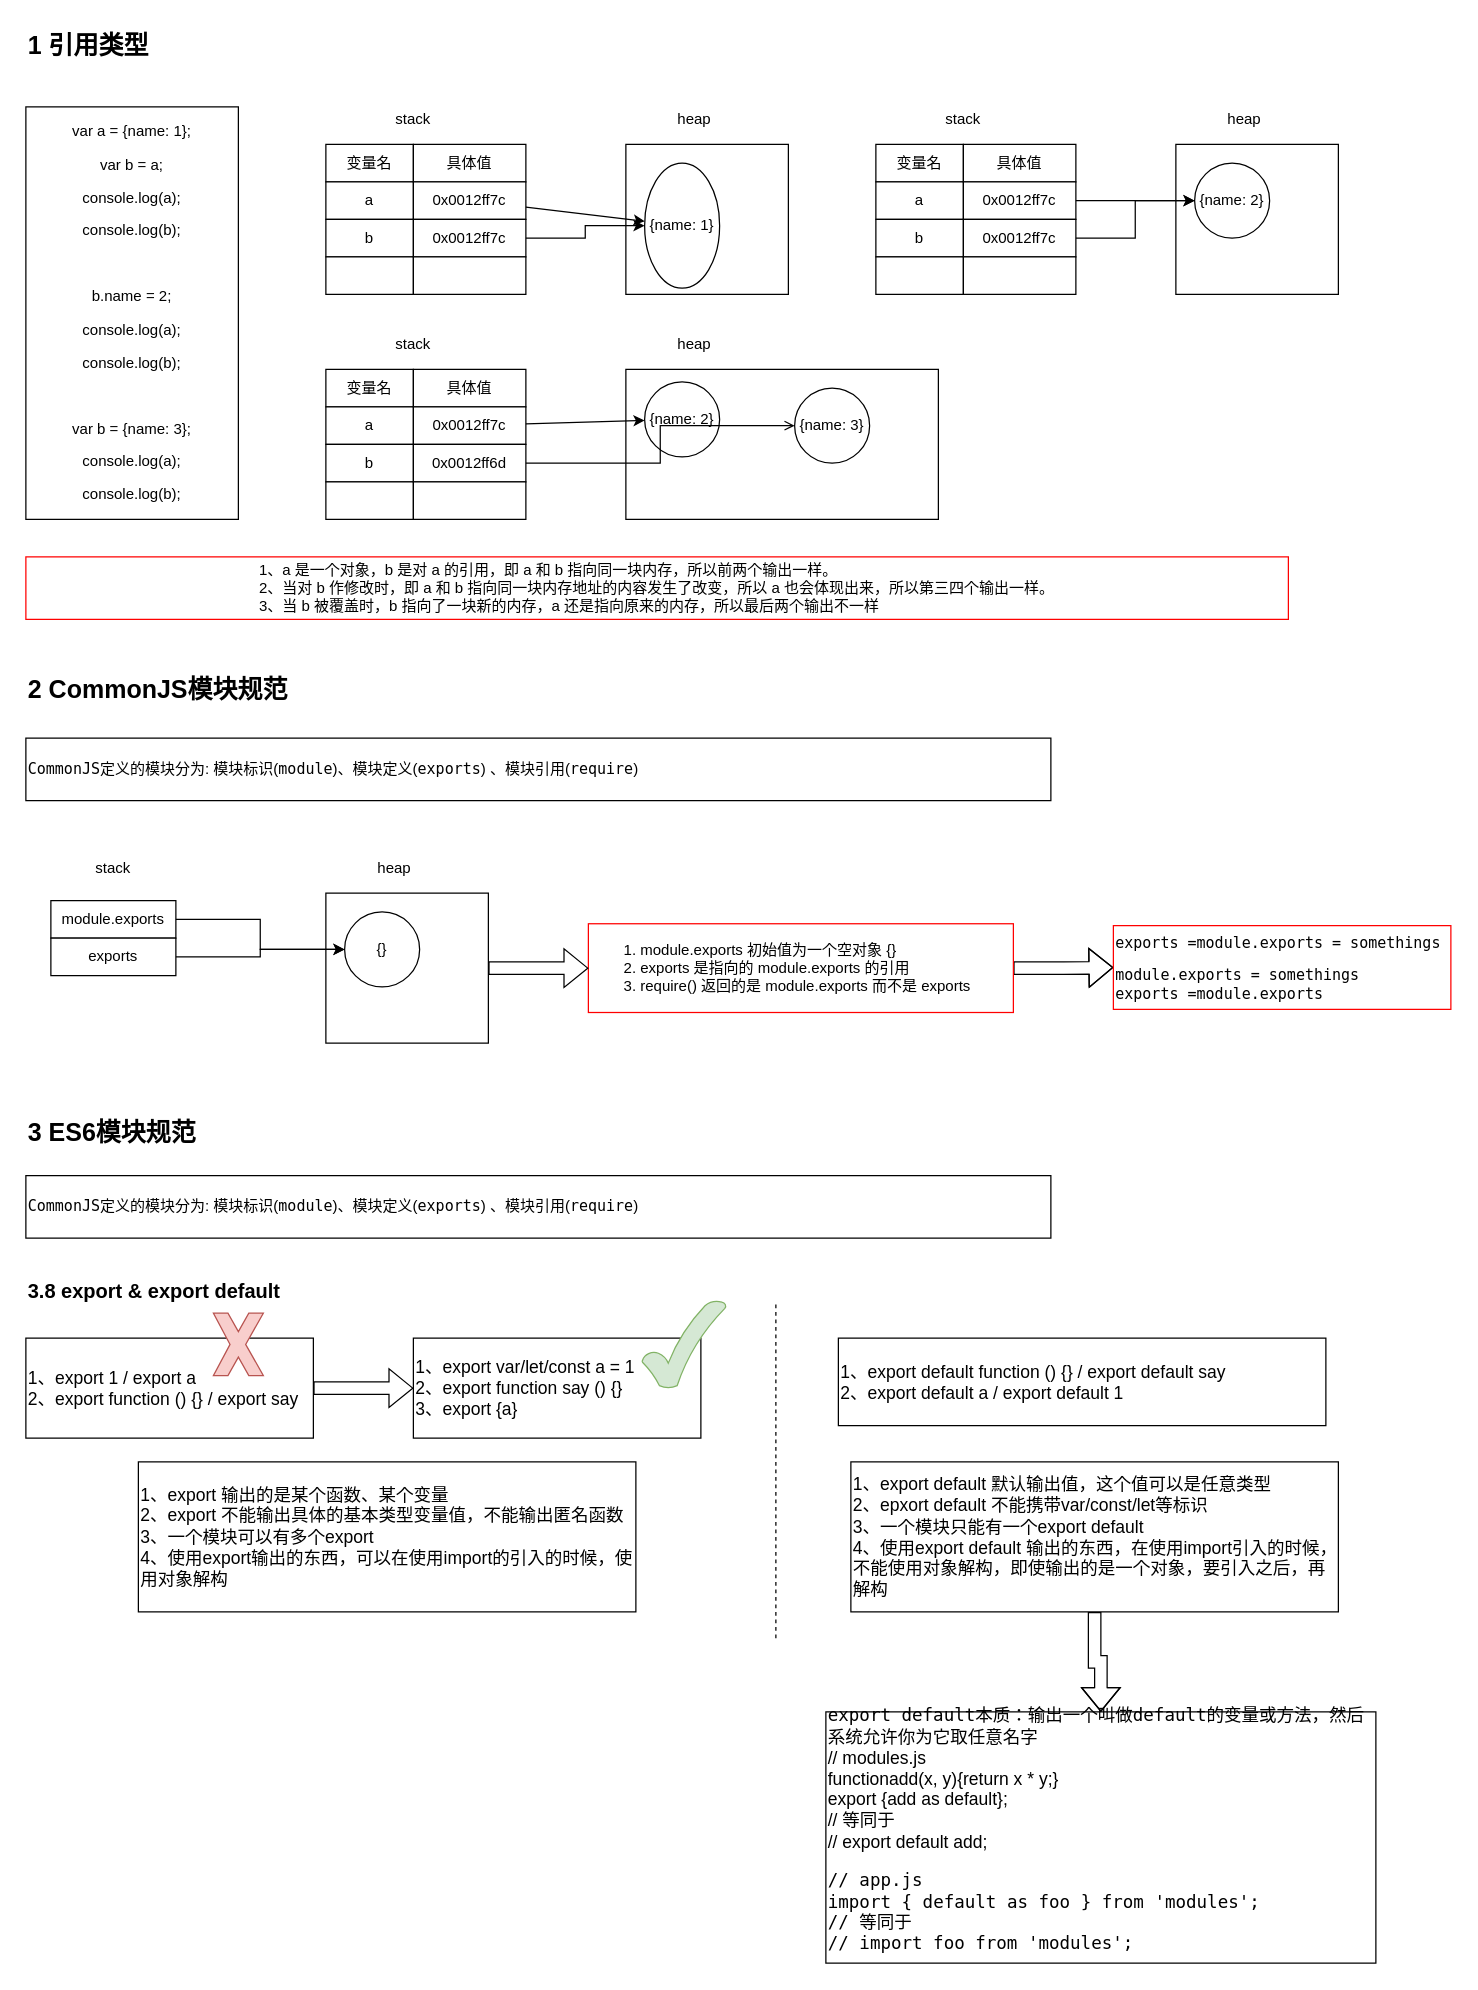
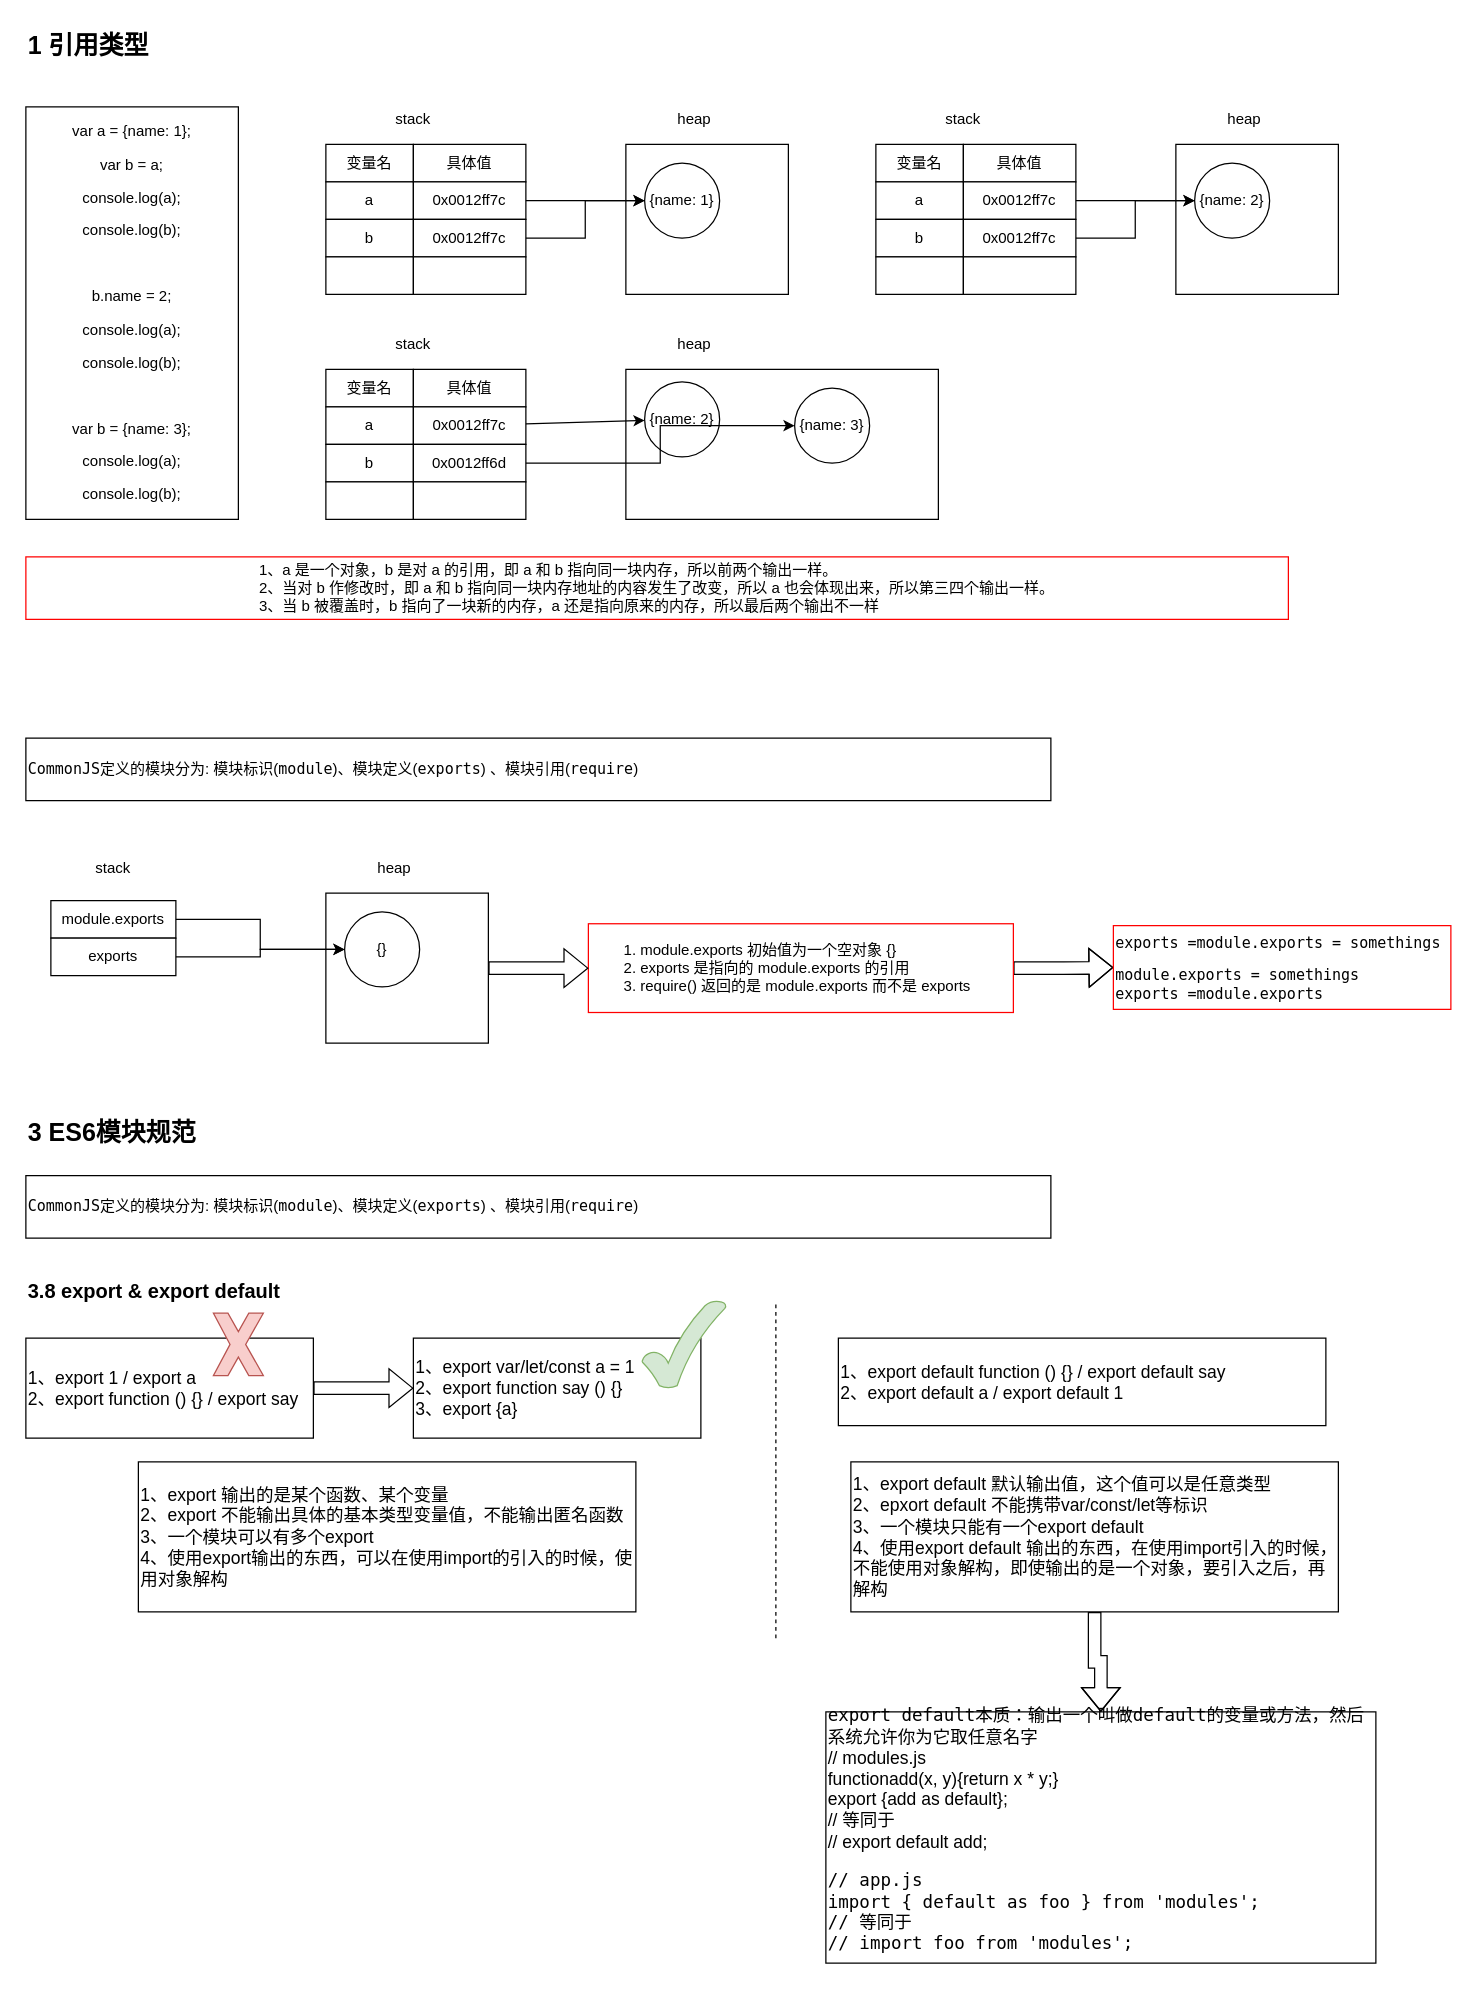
node "{name: 1}": size 75x125 -> 75x75
edge "0x0012ff6d" -> "{name: 3}": arrowhead open -> classic
node "2 CommonJS模块规范": removed
